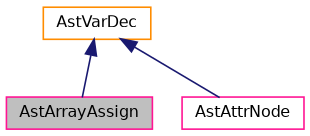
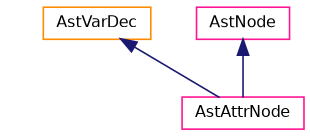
node "AstNode": added
node "AstArrayAssign": removed
